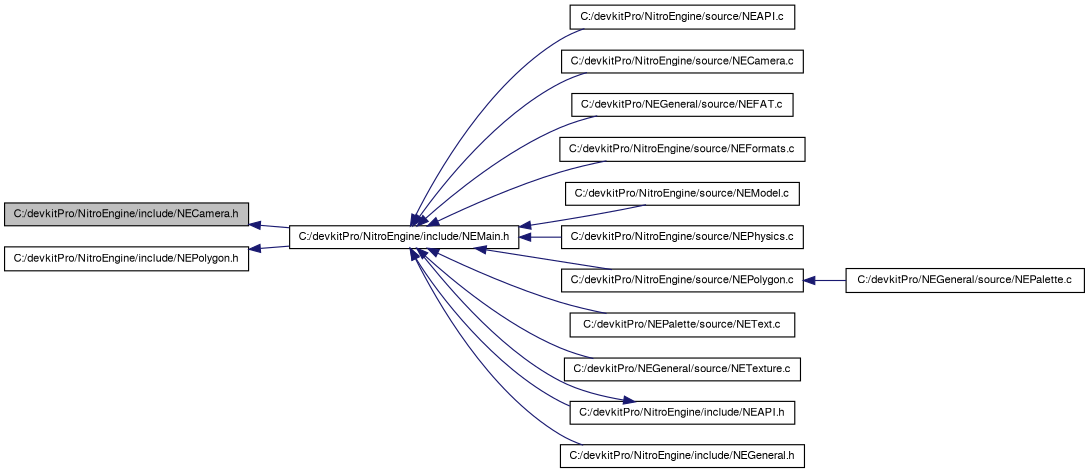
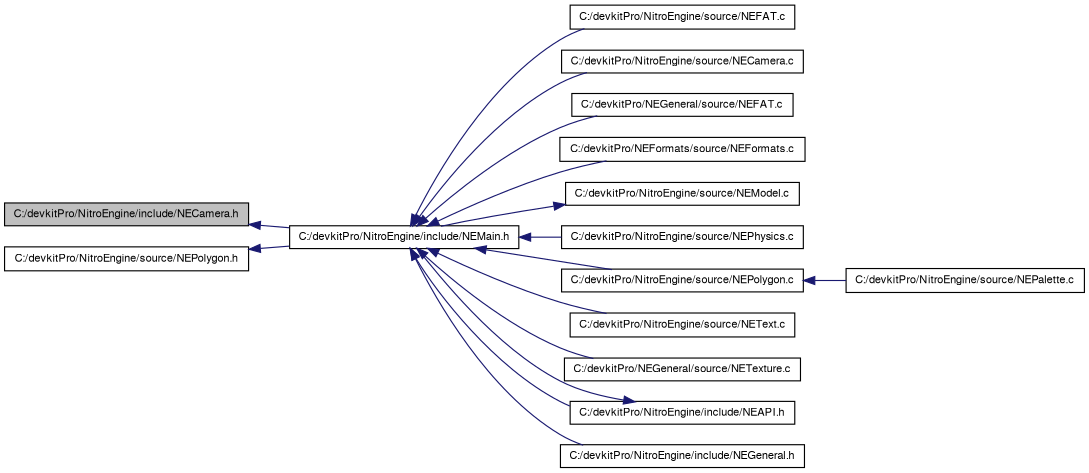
node "C:/devkitPro/NitroEngine/source/NEAPI.c": label "C:/devkitPro/NitroEngine/source/NEAPI.c" -> "C:/devkitPro/NitroEngine/source/NEFAT.c"
node "C:/devkitPro/NitroEngine/source/NEFormats.c": label "C:/devkitPro/NitroEngine/source/NEFormats.c" -> "C:/devkitPro/NEFormats/source/NEFormats.c"
edge "C:/devkitPro/NitroEngine/source/NEModel.c" -> "C:/devkitPro/NitroEngine/include/NEMain.h": reversed
node "C:/devkitPro/NitroEngine/include/NEPolygon.h": label "C:/devkitPro/NitroEngine/include/NEPolygon.h" -> "C:/devkitPro/NitroEngine/source/NEPolygon.h"
node "C:/devkitPro/NEGeneral/source/NEPalette.c": label "C:/devkitPro/NEGeneral/source/NEPalette.c" -> "C:/devkitPro/NitroEngine/source/NEPalette.c"
node "C:/devkitPro/NEPalette/source/NEText.c": label "C:/devkitPro/NEPalette/source/NEText.c" -> "C:/devkitPro/NitroEngine/source/NEText.c"
